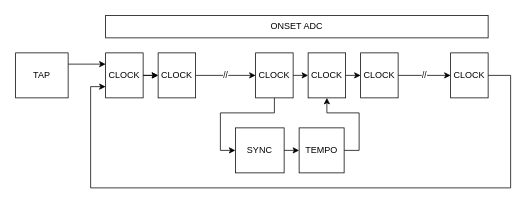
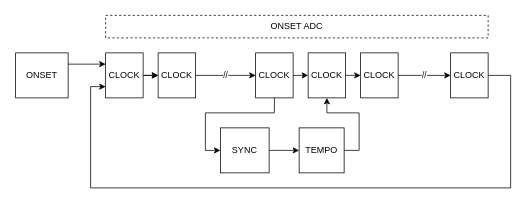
node "ONSET ADC": style solid -> dashed
node "TAP": label "TAP" -> "ONSET"
node "SYNC": moved (260, 150) -> (245, 150)
